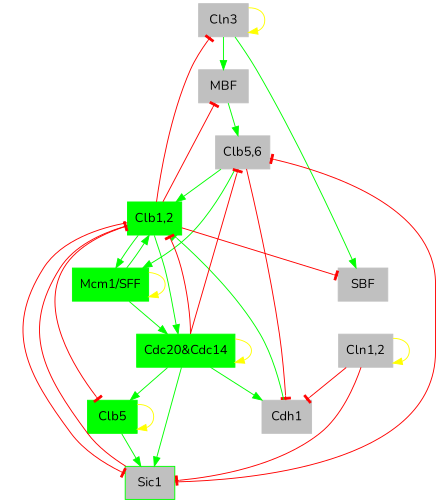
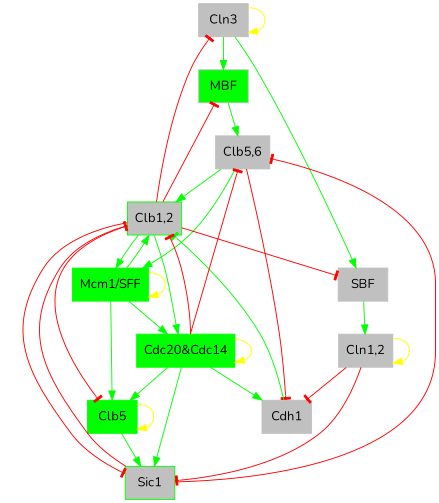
node "MBF": fillcolor gray -> green
node "Clb1,2": fillcolor green -> gray
edge "SBF" -> "Cln1,2": added
edge "Mcm1/SFF" -> "Clb5": added
